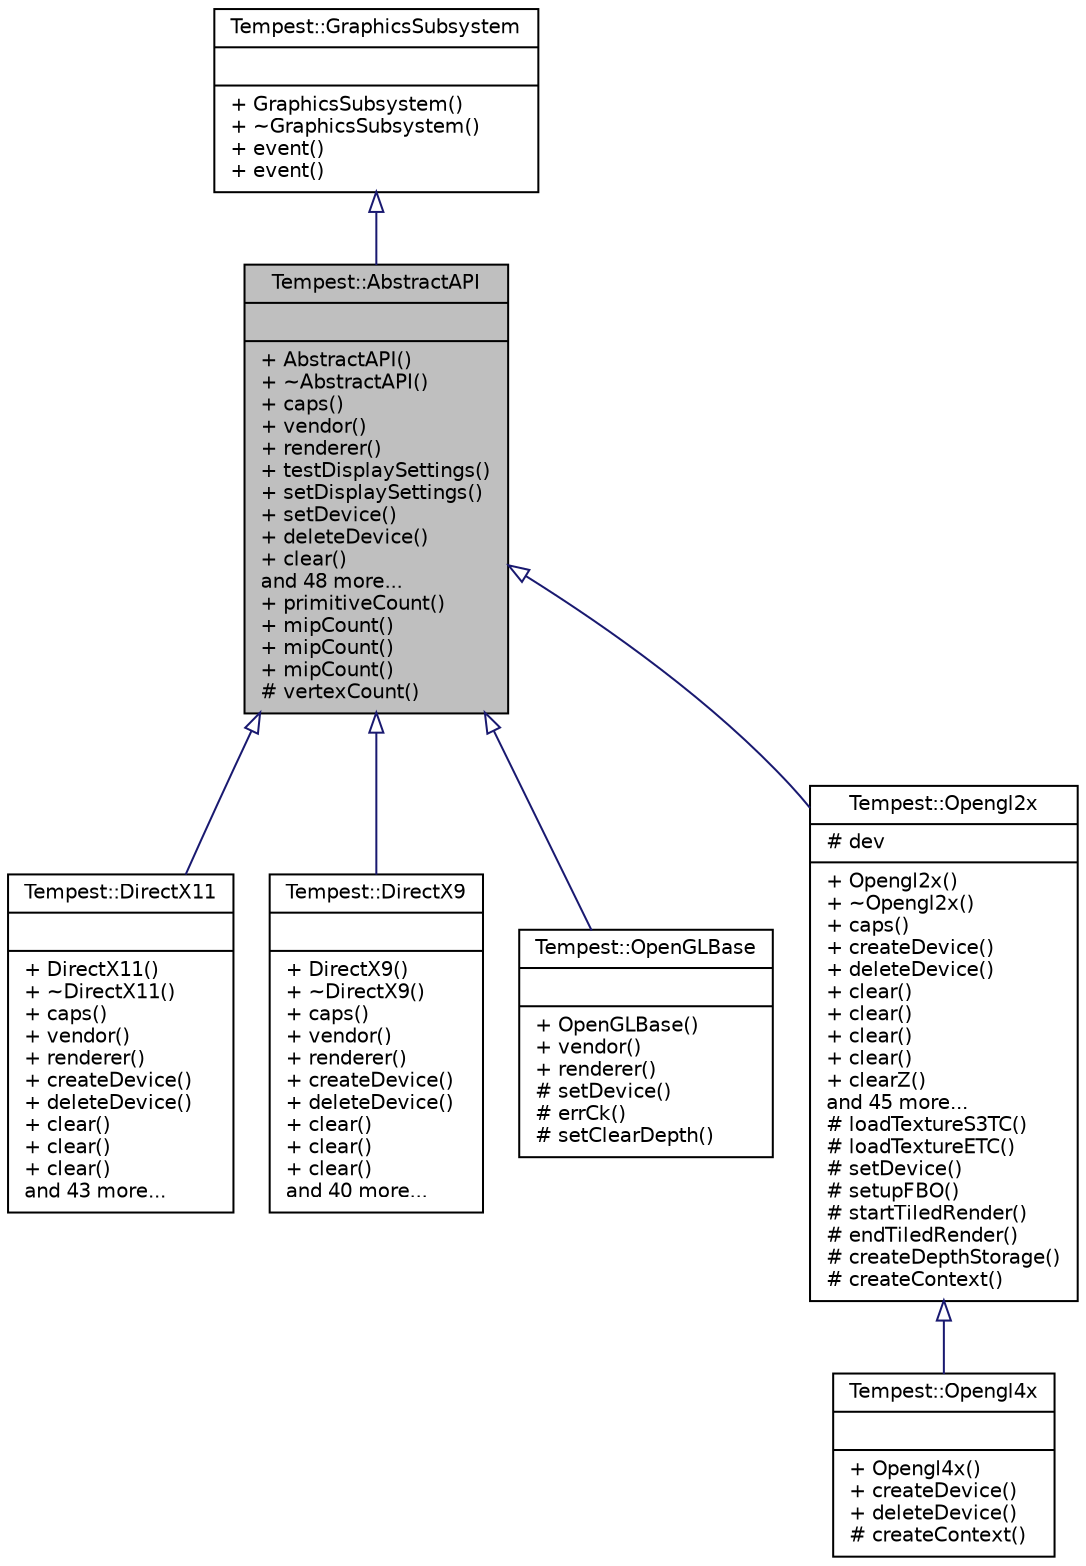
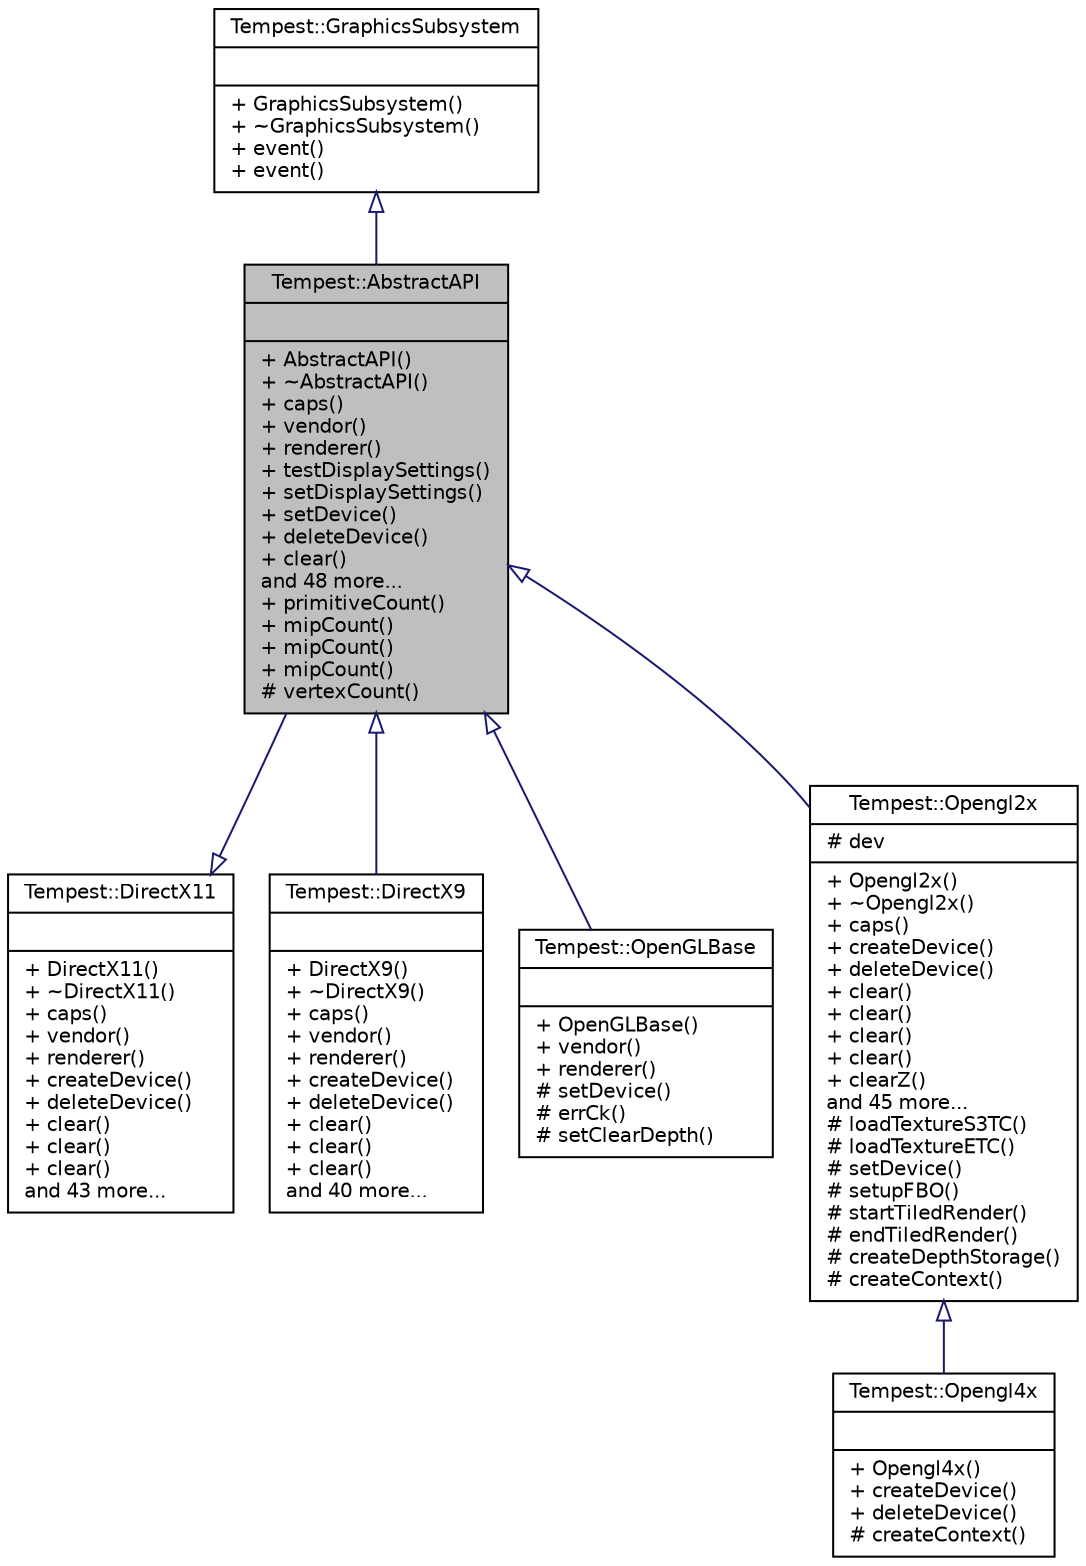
edge "Tempest::DirectX11" -> "Tempest::AbstractAPI": reversed
